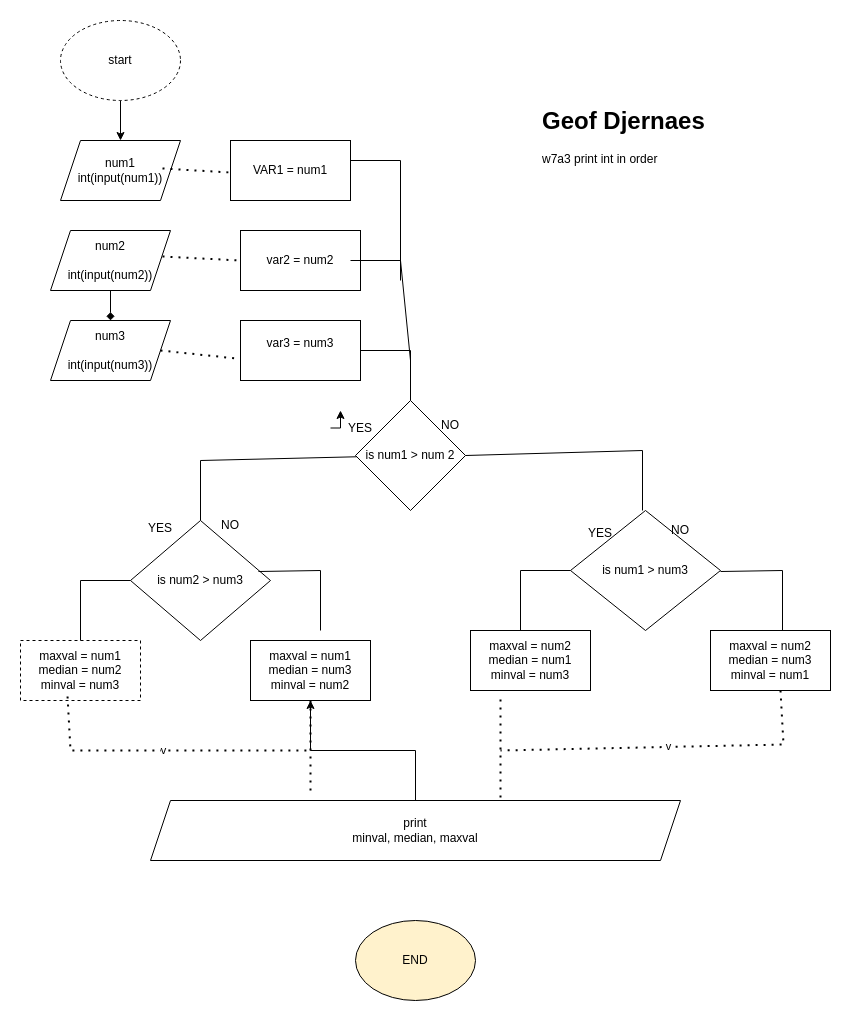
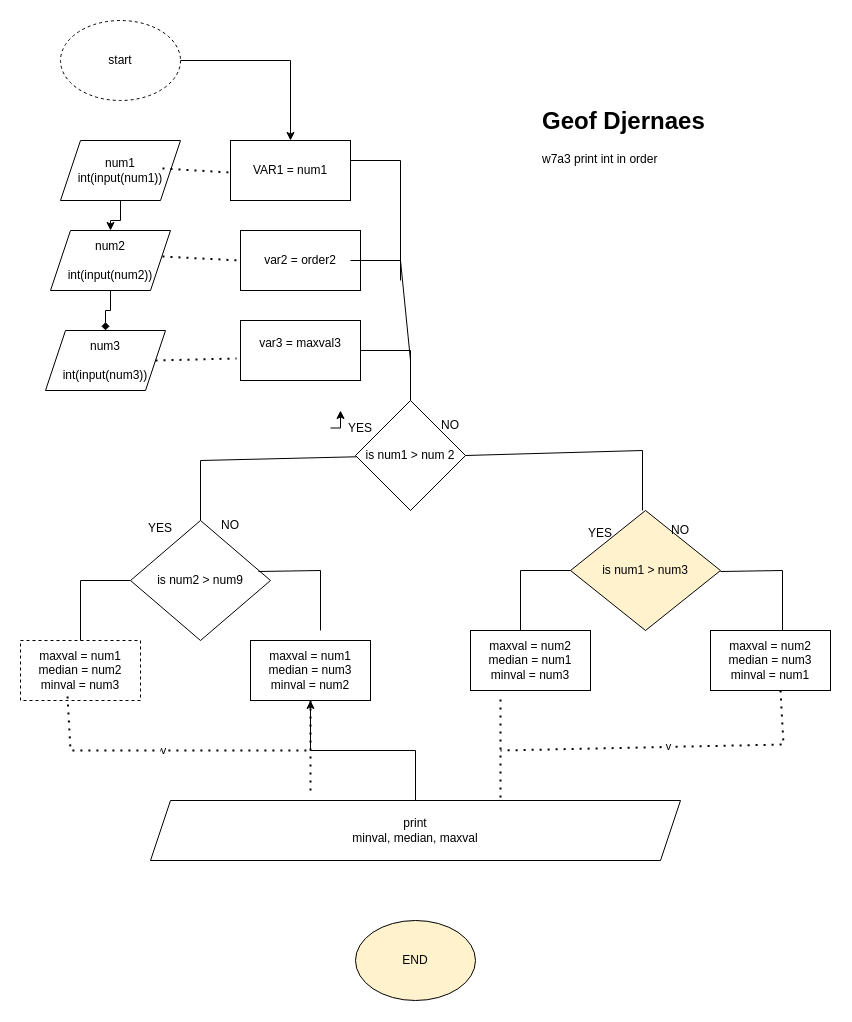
edge "start" -> "num1 int(input(num1))": now "start" -> "VAR1 = num1"
edge "num1 int(input(num1))" -> "num2 int(input(num2))": added
node "var2 = num2": label "var2 = num2" -> "var2 = order2"
node "num3 int(input(num3))": moved (111, 351) -> (106, 361)
node "var3 = num3": label "var3 = num3" -> "var3 = maxval3"
node "is num1 > num3": fillcolor #ffffff -> #fff2cc
node "is num2 > num3": label "is num2 > num3" -> "is num2 > num9"
